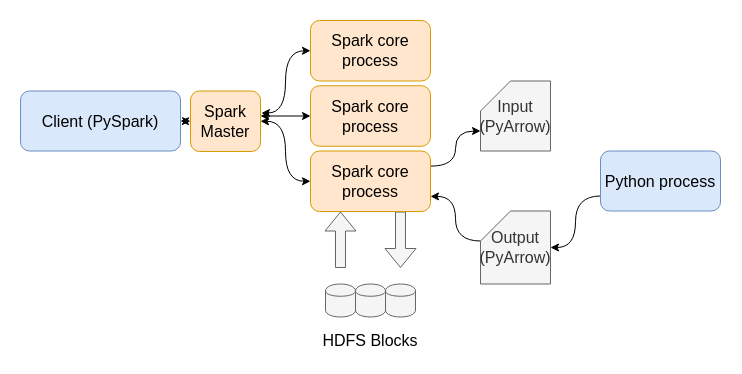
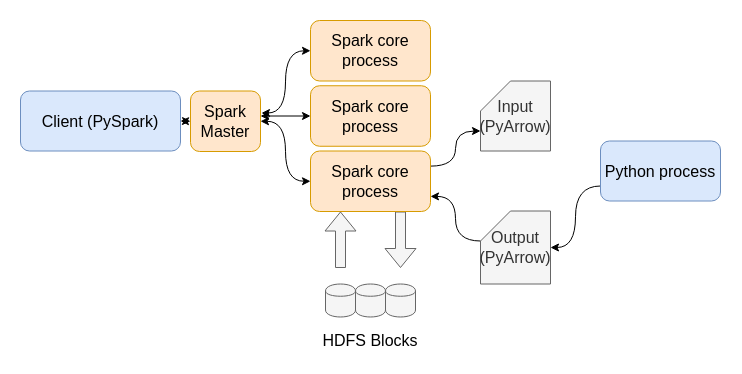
node "Python process": moved (661, 181) -> (661, 171)
